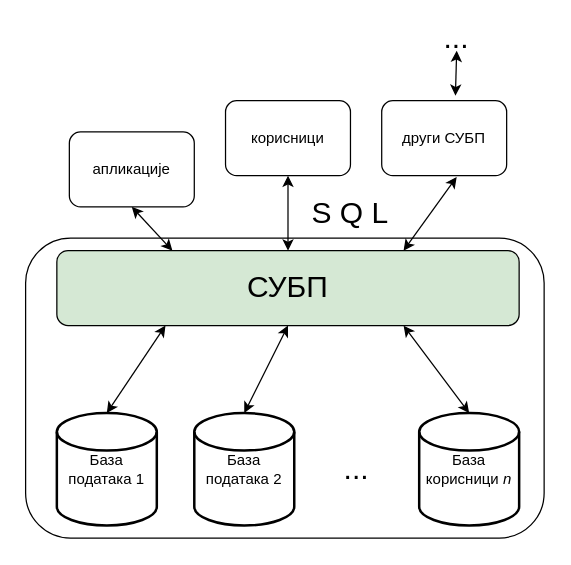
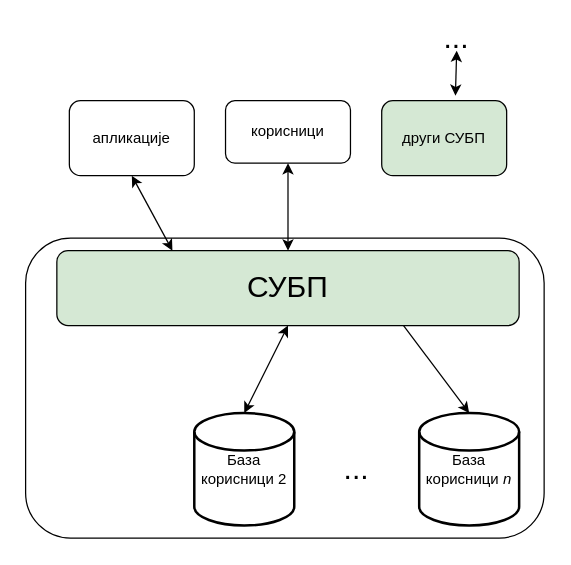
node "корисници": size 125x75 -> 125x63
node "други СУБП": fillcolor #ffffff -> #d5e8d4
node "апликације": moved (132, 169) -> (132, 138)
node "S Q L": removed
edge "други СУБП" -- "СУБП": removed
edge "СУБП" -- "База корисници n": arrowhead classic -> none
edge "СУБП" -- "База података 1": removed
node "База података 1": removed
node "База података 2": label "База података 2" -> "База корисници 2"
